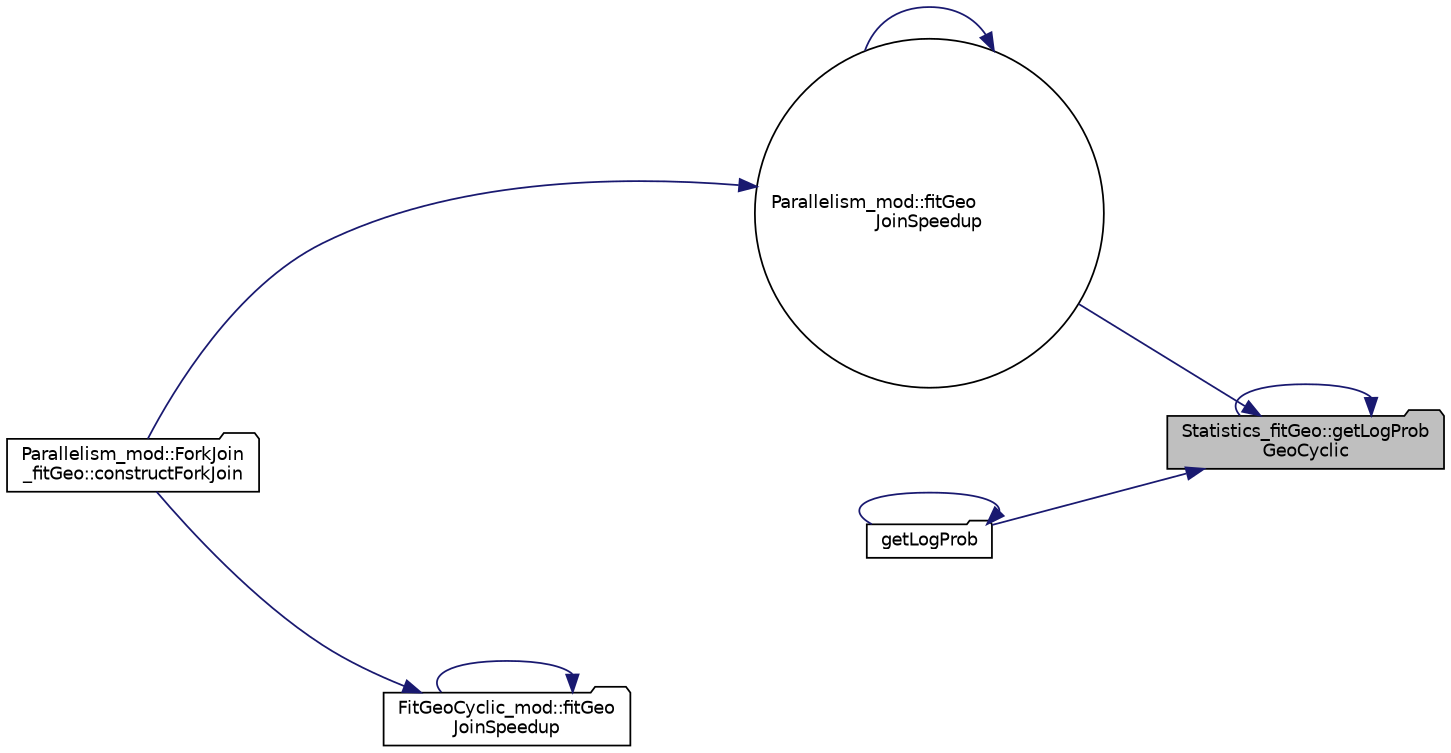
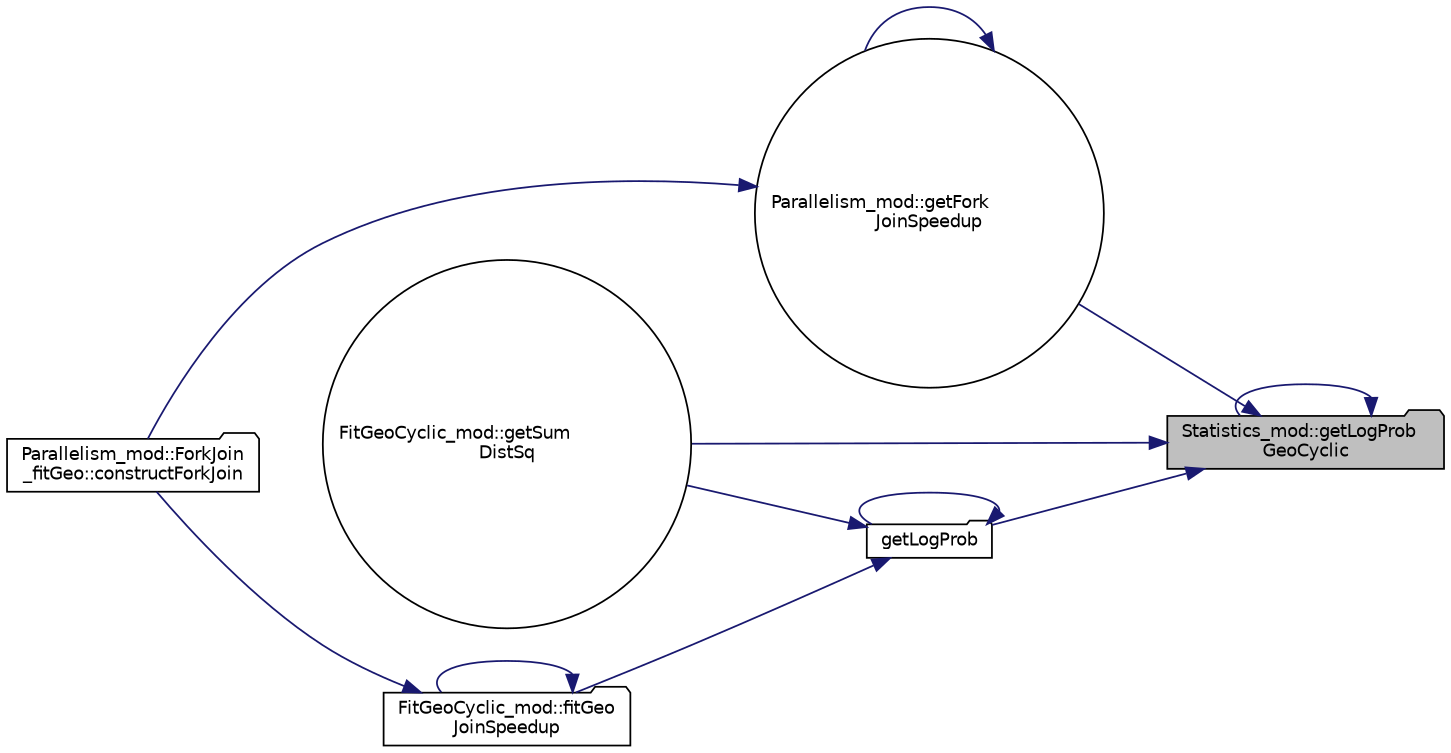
node "Parallelism_mod::fitGeo JoinSpeedup": label "Parallelism_mod::fitGeo JoinSpeedup" -> "Parallelism_mod::getFork JoinSpeedup"
node "Statistics_fitGeo::getLogProb GeoCyclic": label "Statistics_fitGeo::getLogProb GeoCyclic" -> "Statistics_mod::getLogProb GeoCyclic"
node "FitGeoCyclic_mod::getSum DistSq": added
edge "FitGeoCyclic_mod::fitGeo JoinSpeedup" -> "getLogProb": added
